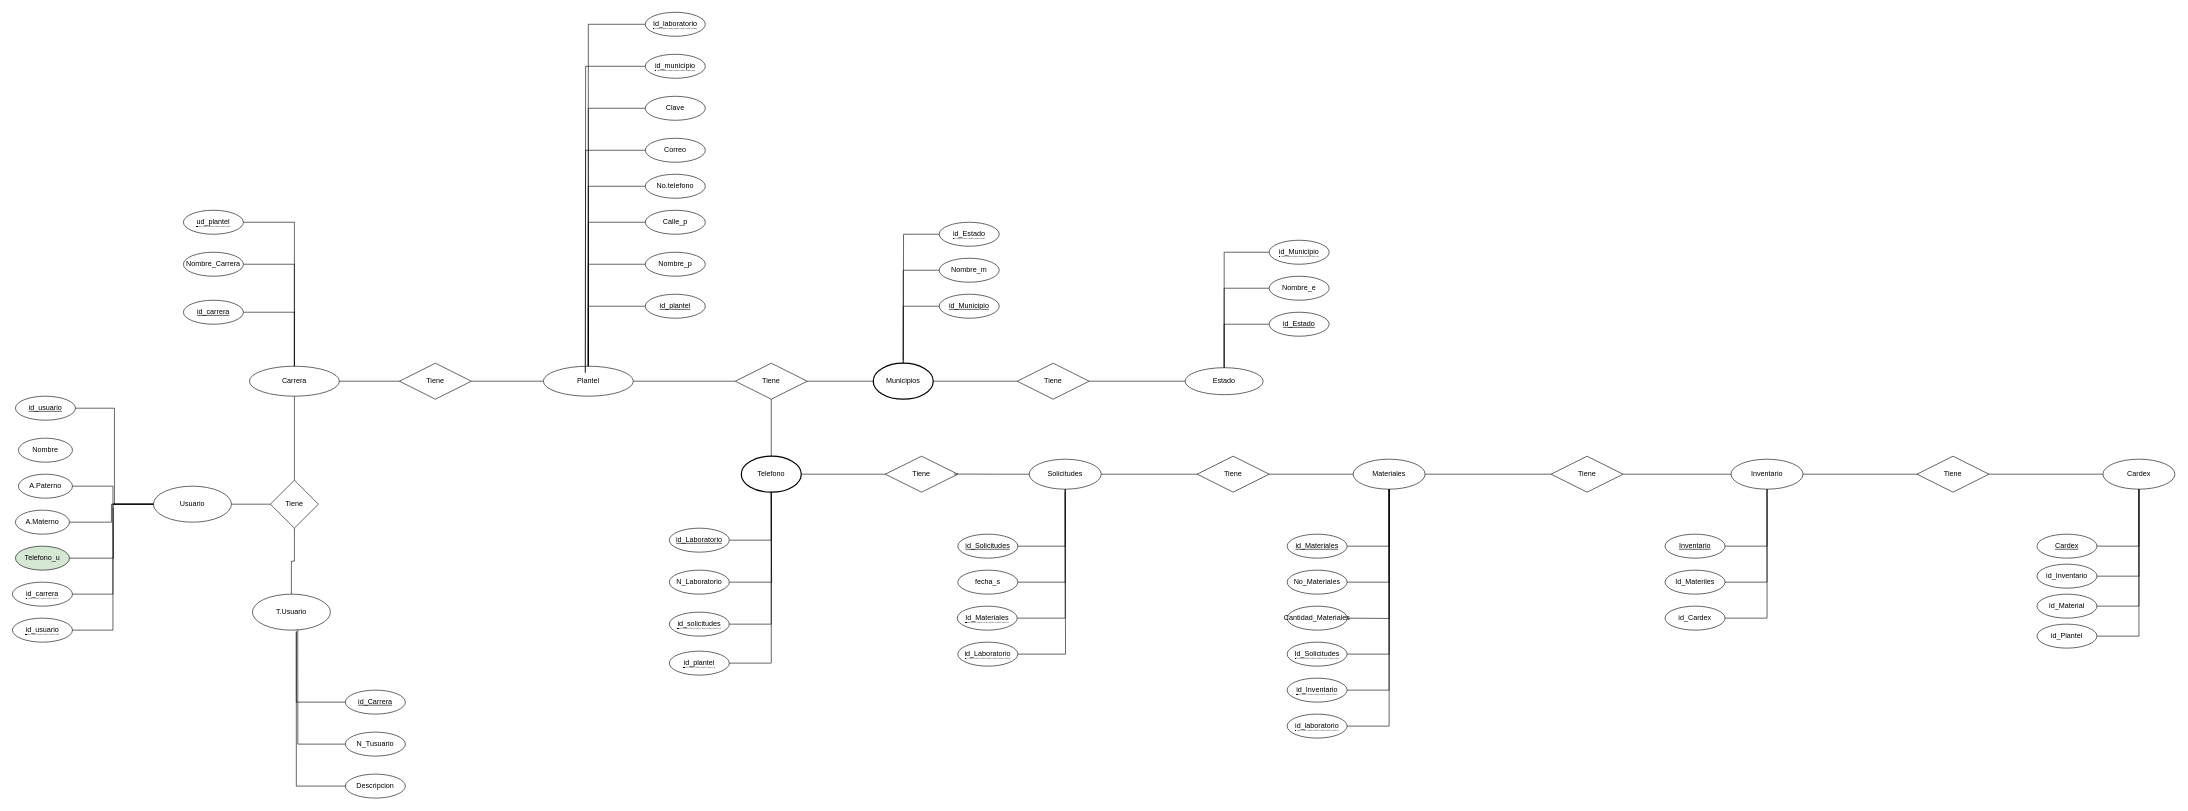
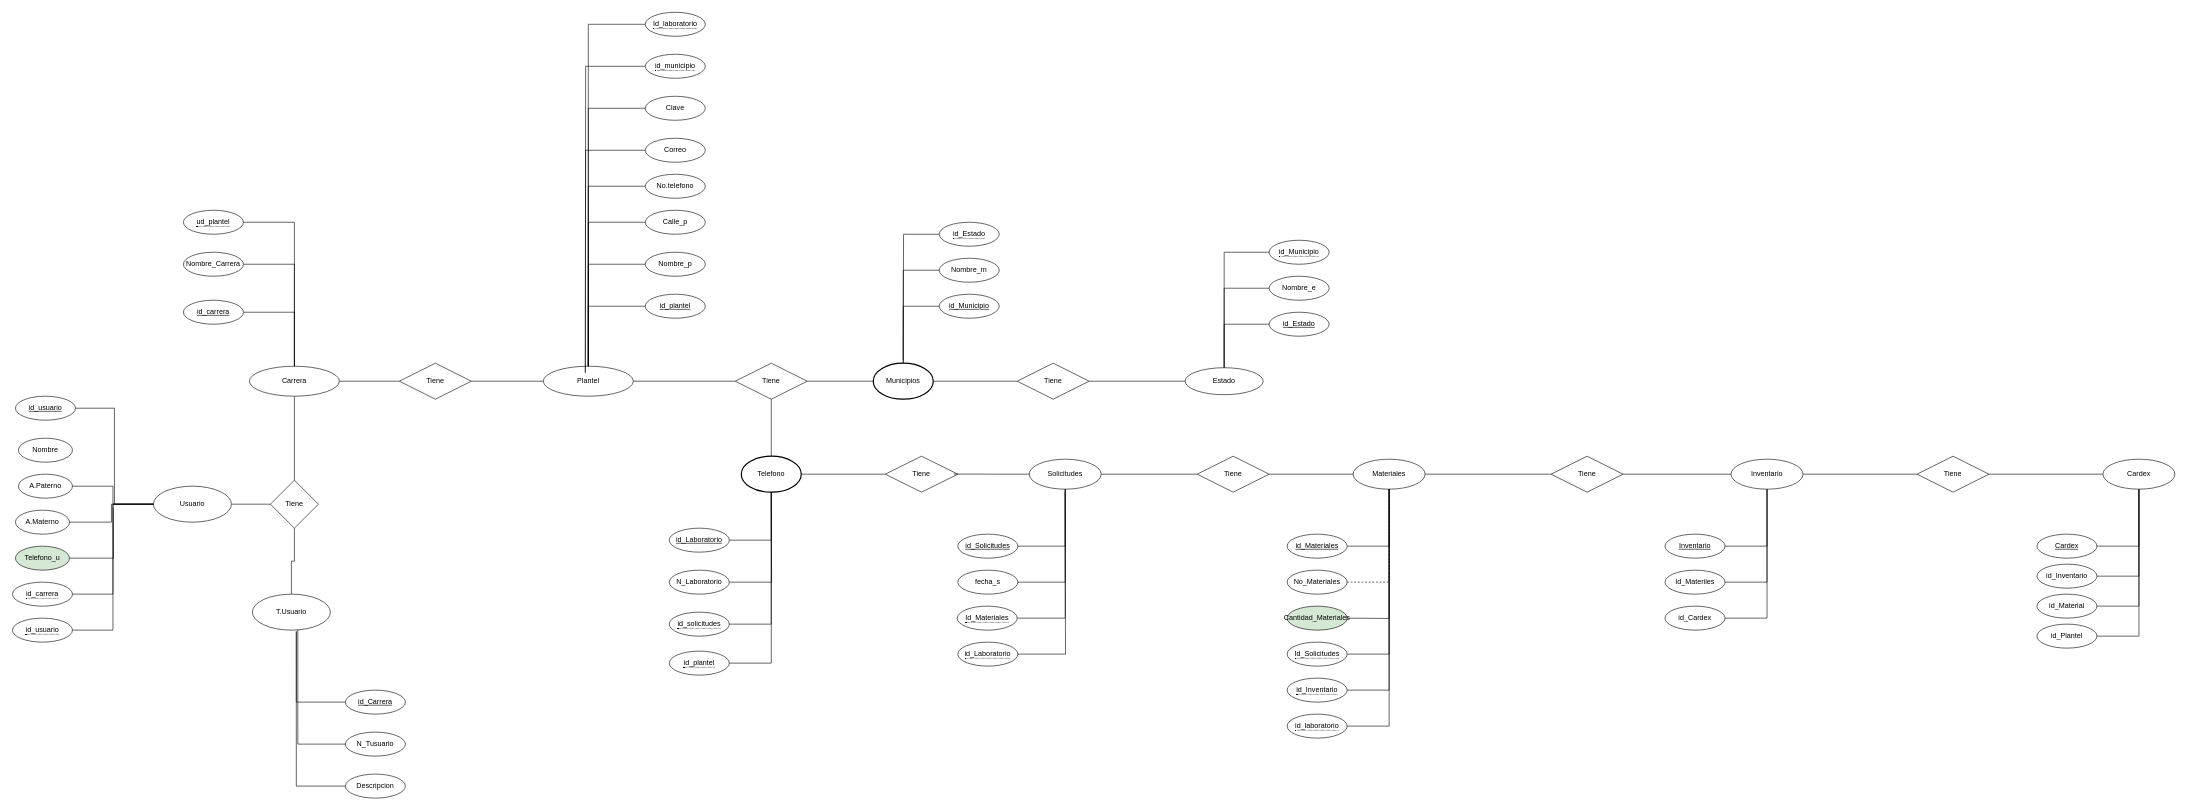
edge "Materiales" -- "No_Materiales": style solid -> dashed
node "Cantidad_Materiales": fillcolor #ffffff -> #d5e8d4
